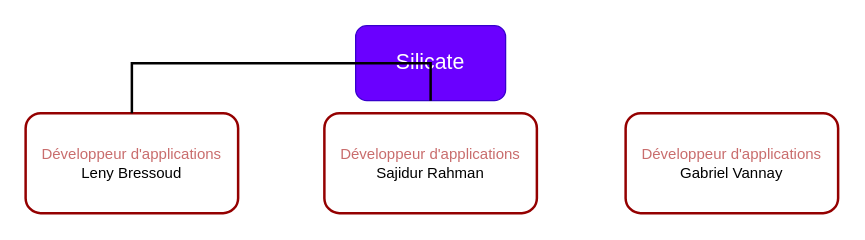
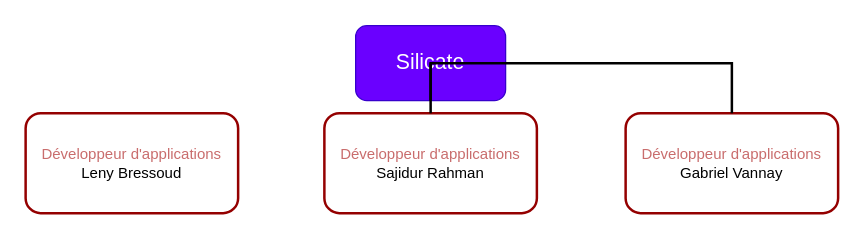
edge "Silicate" -- "Développeur d'applications Leny Bressoud": removed
edge "Silicate" -- "Développeur d'applications Gabriel Vannay": added
edge "Silicate" -- "Développeur d'applications Sajidur Rahman": added
